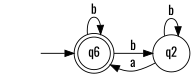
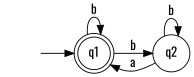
node "q6": label "q6" -> "q1"
